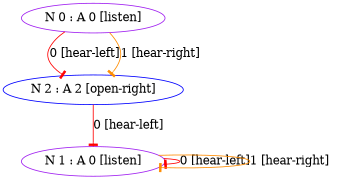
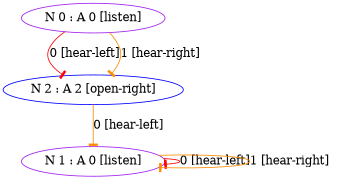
edge "N 2 : A 2 [open-right]" -> "N 1 : A 0 [listen]": color red -> darkorange
